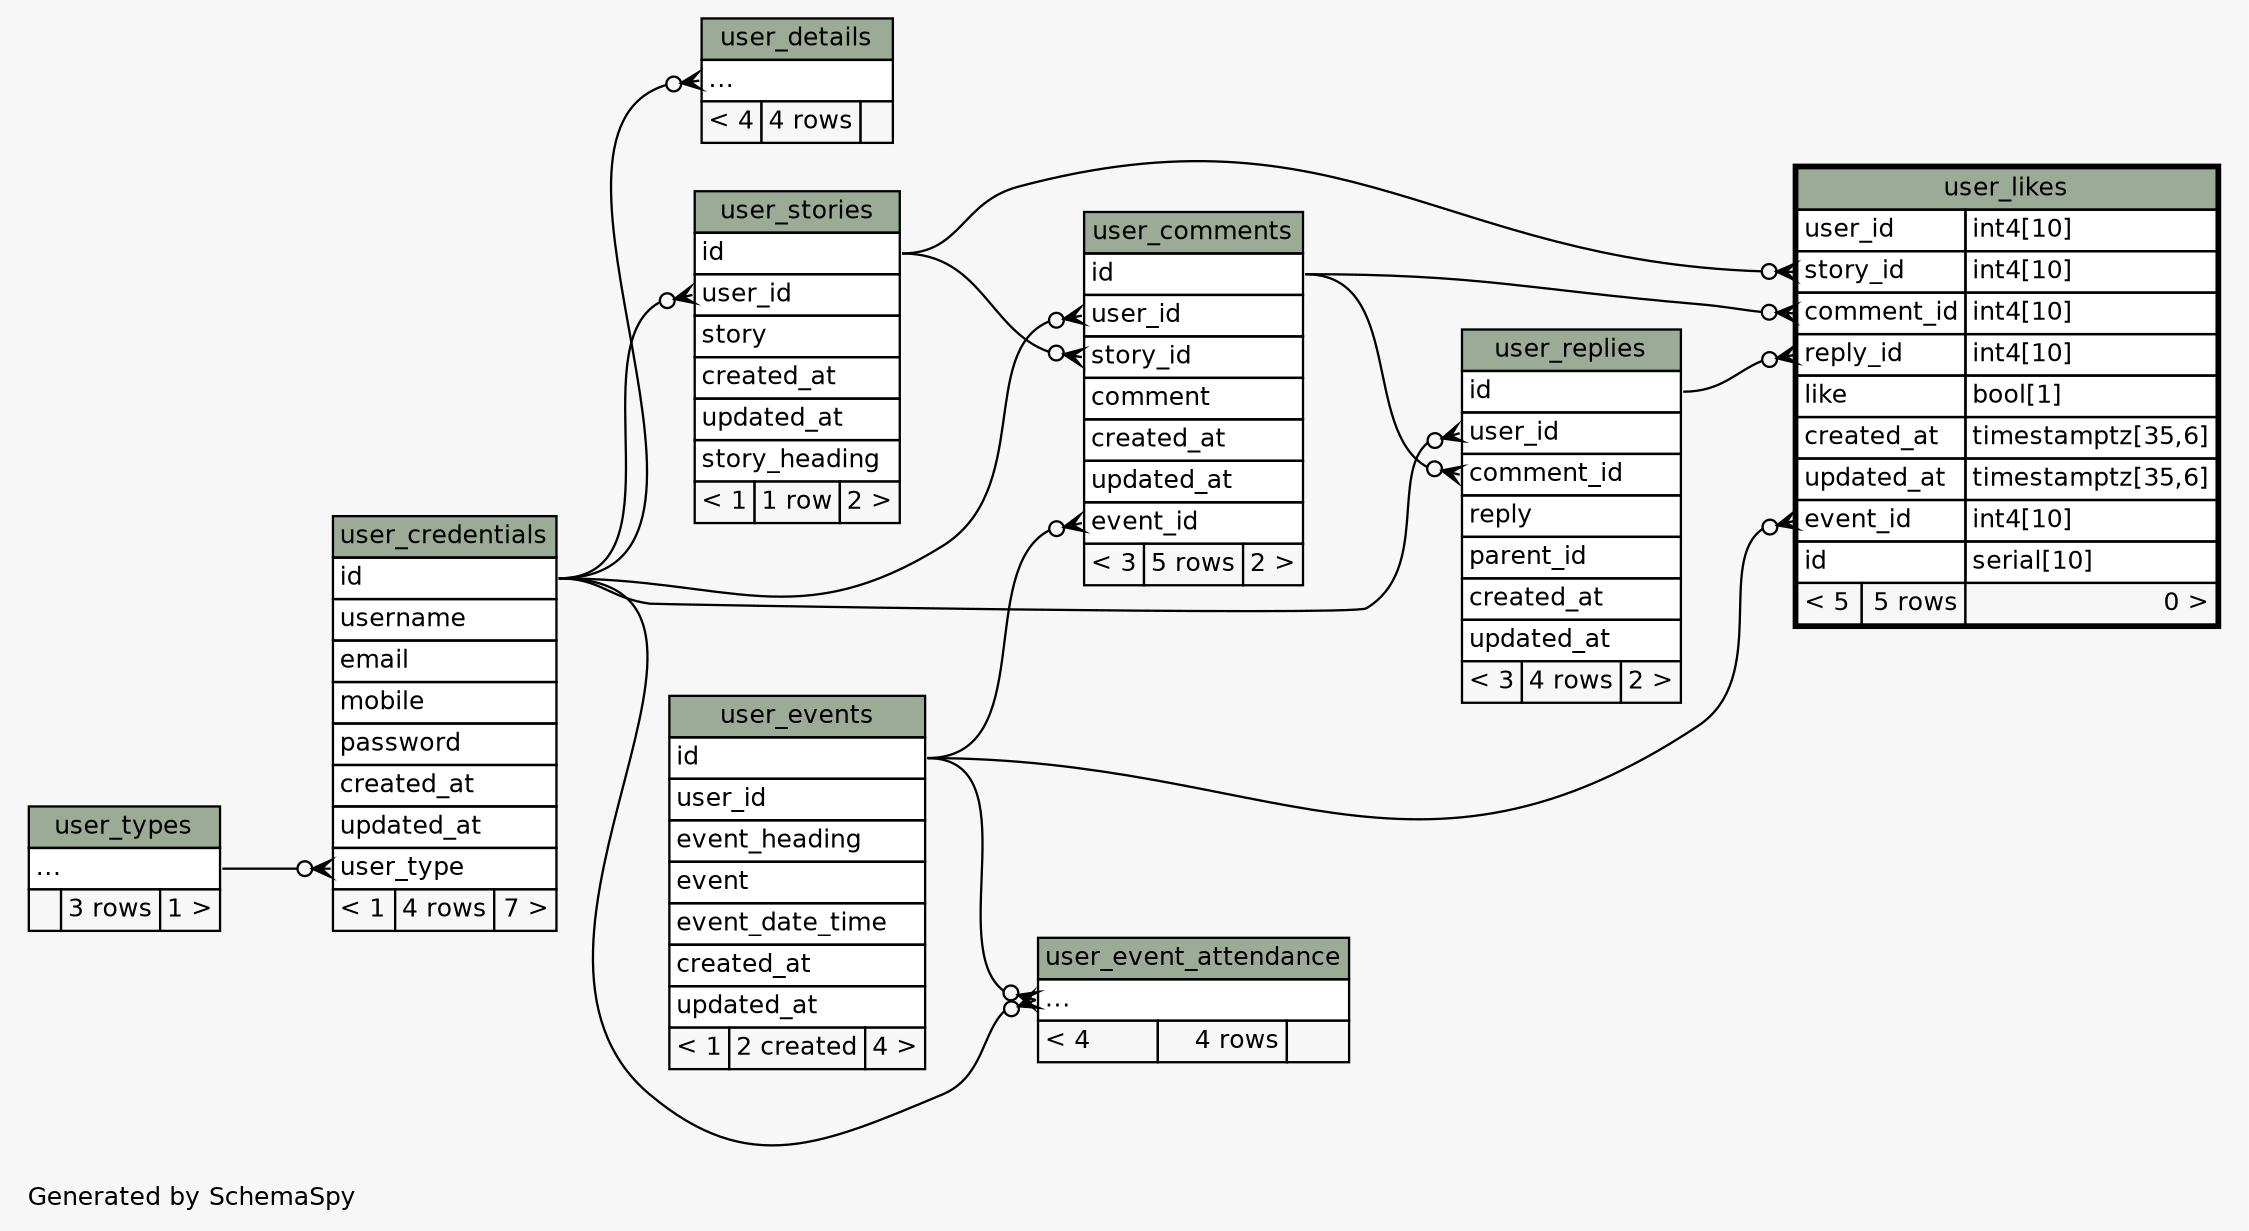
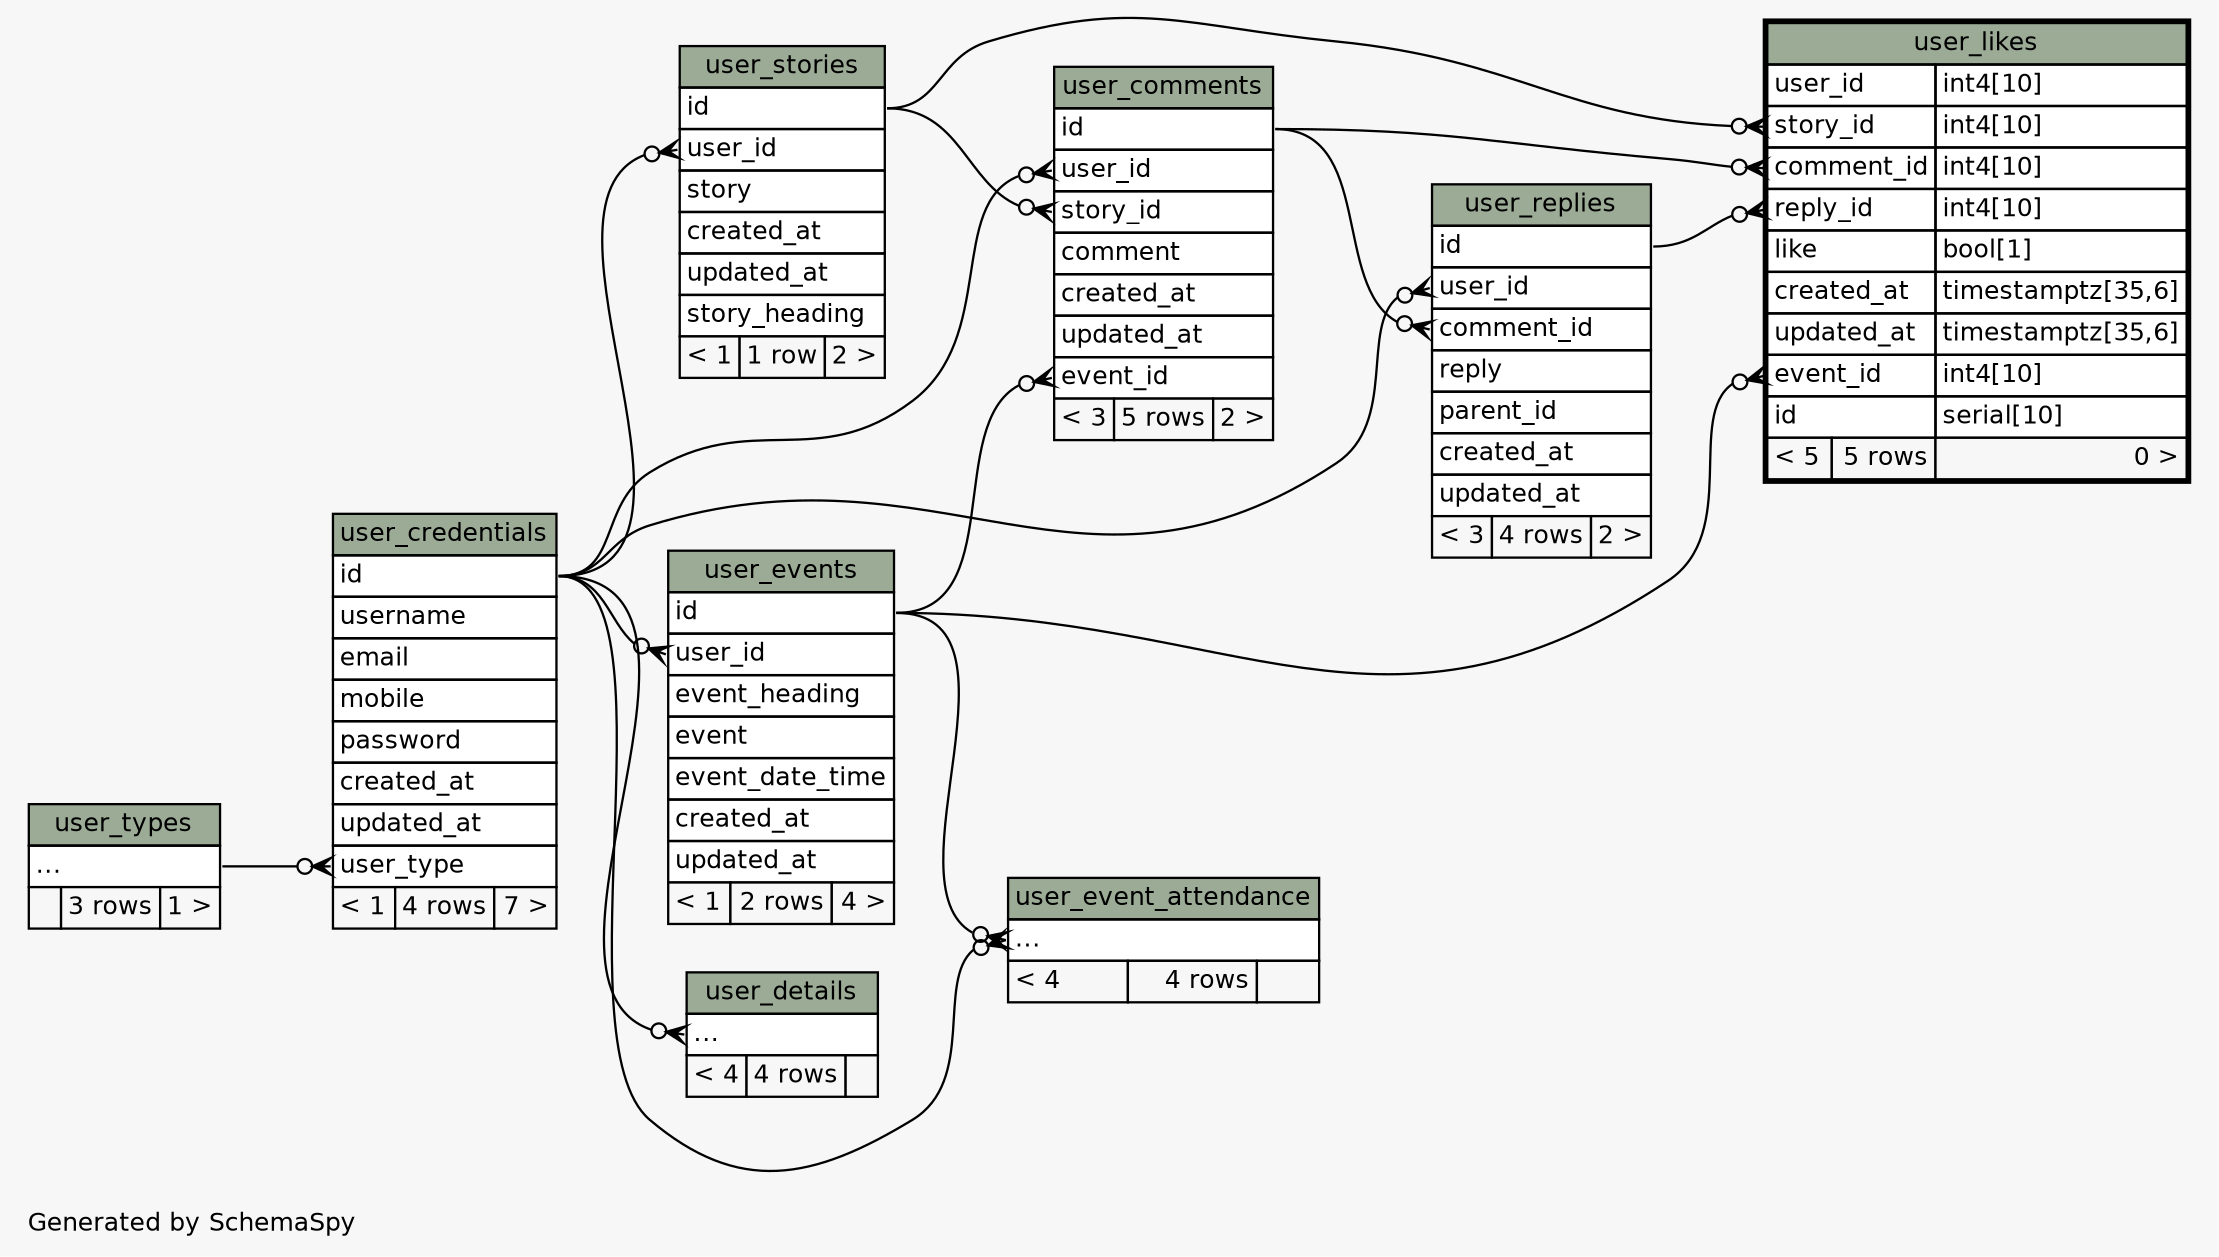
edge "user_credentials" -> "user_events": added
node "user_events": text "2 created" -> "2 rows"
